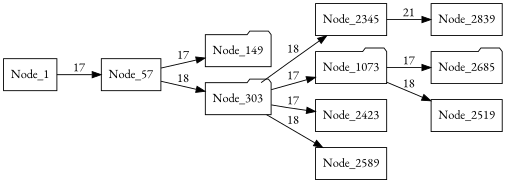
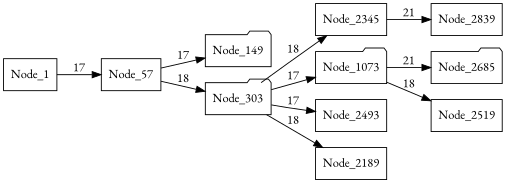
edge "Node_1073" -> "Node_2685": label "17" -> "21"
node "Node_2423": label "Node_2423" -> "Node_2493"
node "Node_2589": label "Node_2589" -> "Node_2189"
